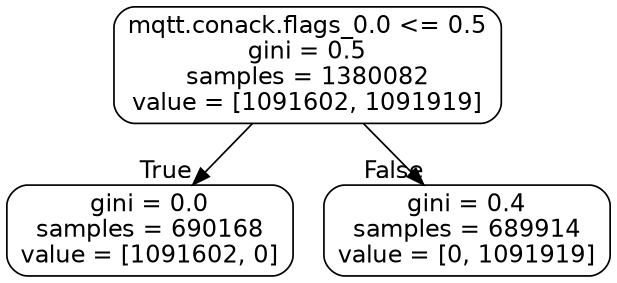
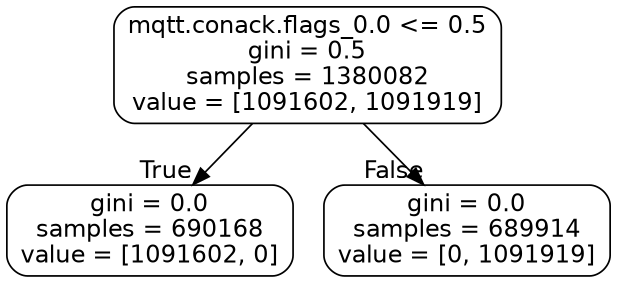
node "gini = 0.4 samples = 689914 value = [0, 1091919]": label "gini = 0.4 samples = 689914 value = [0, 1091919]" -> "gini = 0.0 samples = 689914 value = [0, 1091919]"
